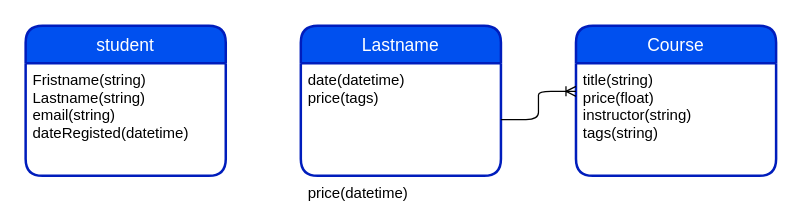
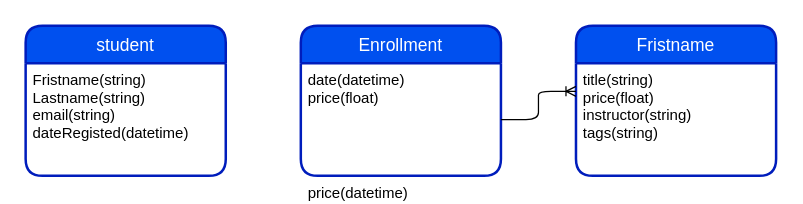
node "Lastname": label "Lastname" -> "Enrollment"
node "Course": label "Course" -> "Fristname"
node "date(datetime) price(tags)": label "date(datetime) price(tags)" -> "date(datetime) price(float)"
